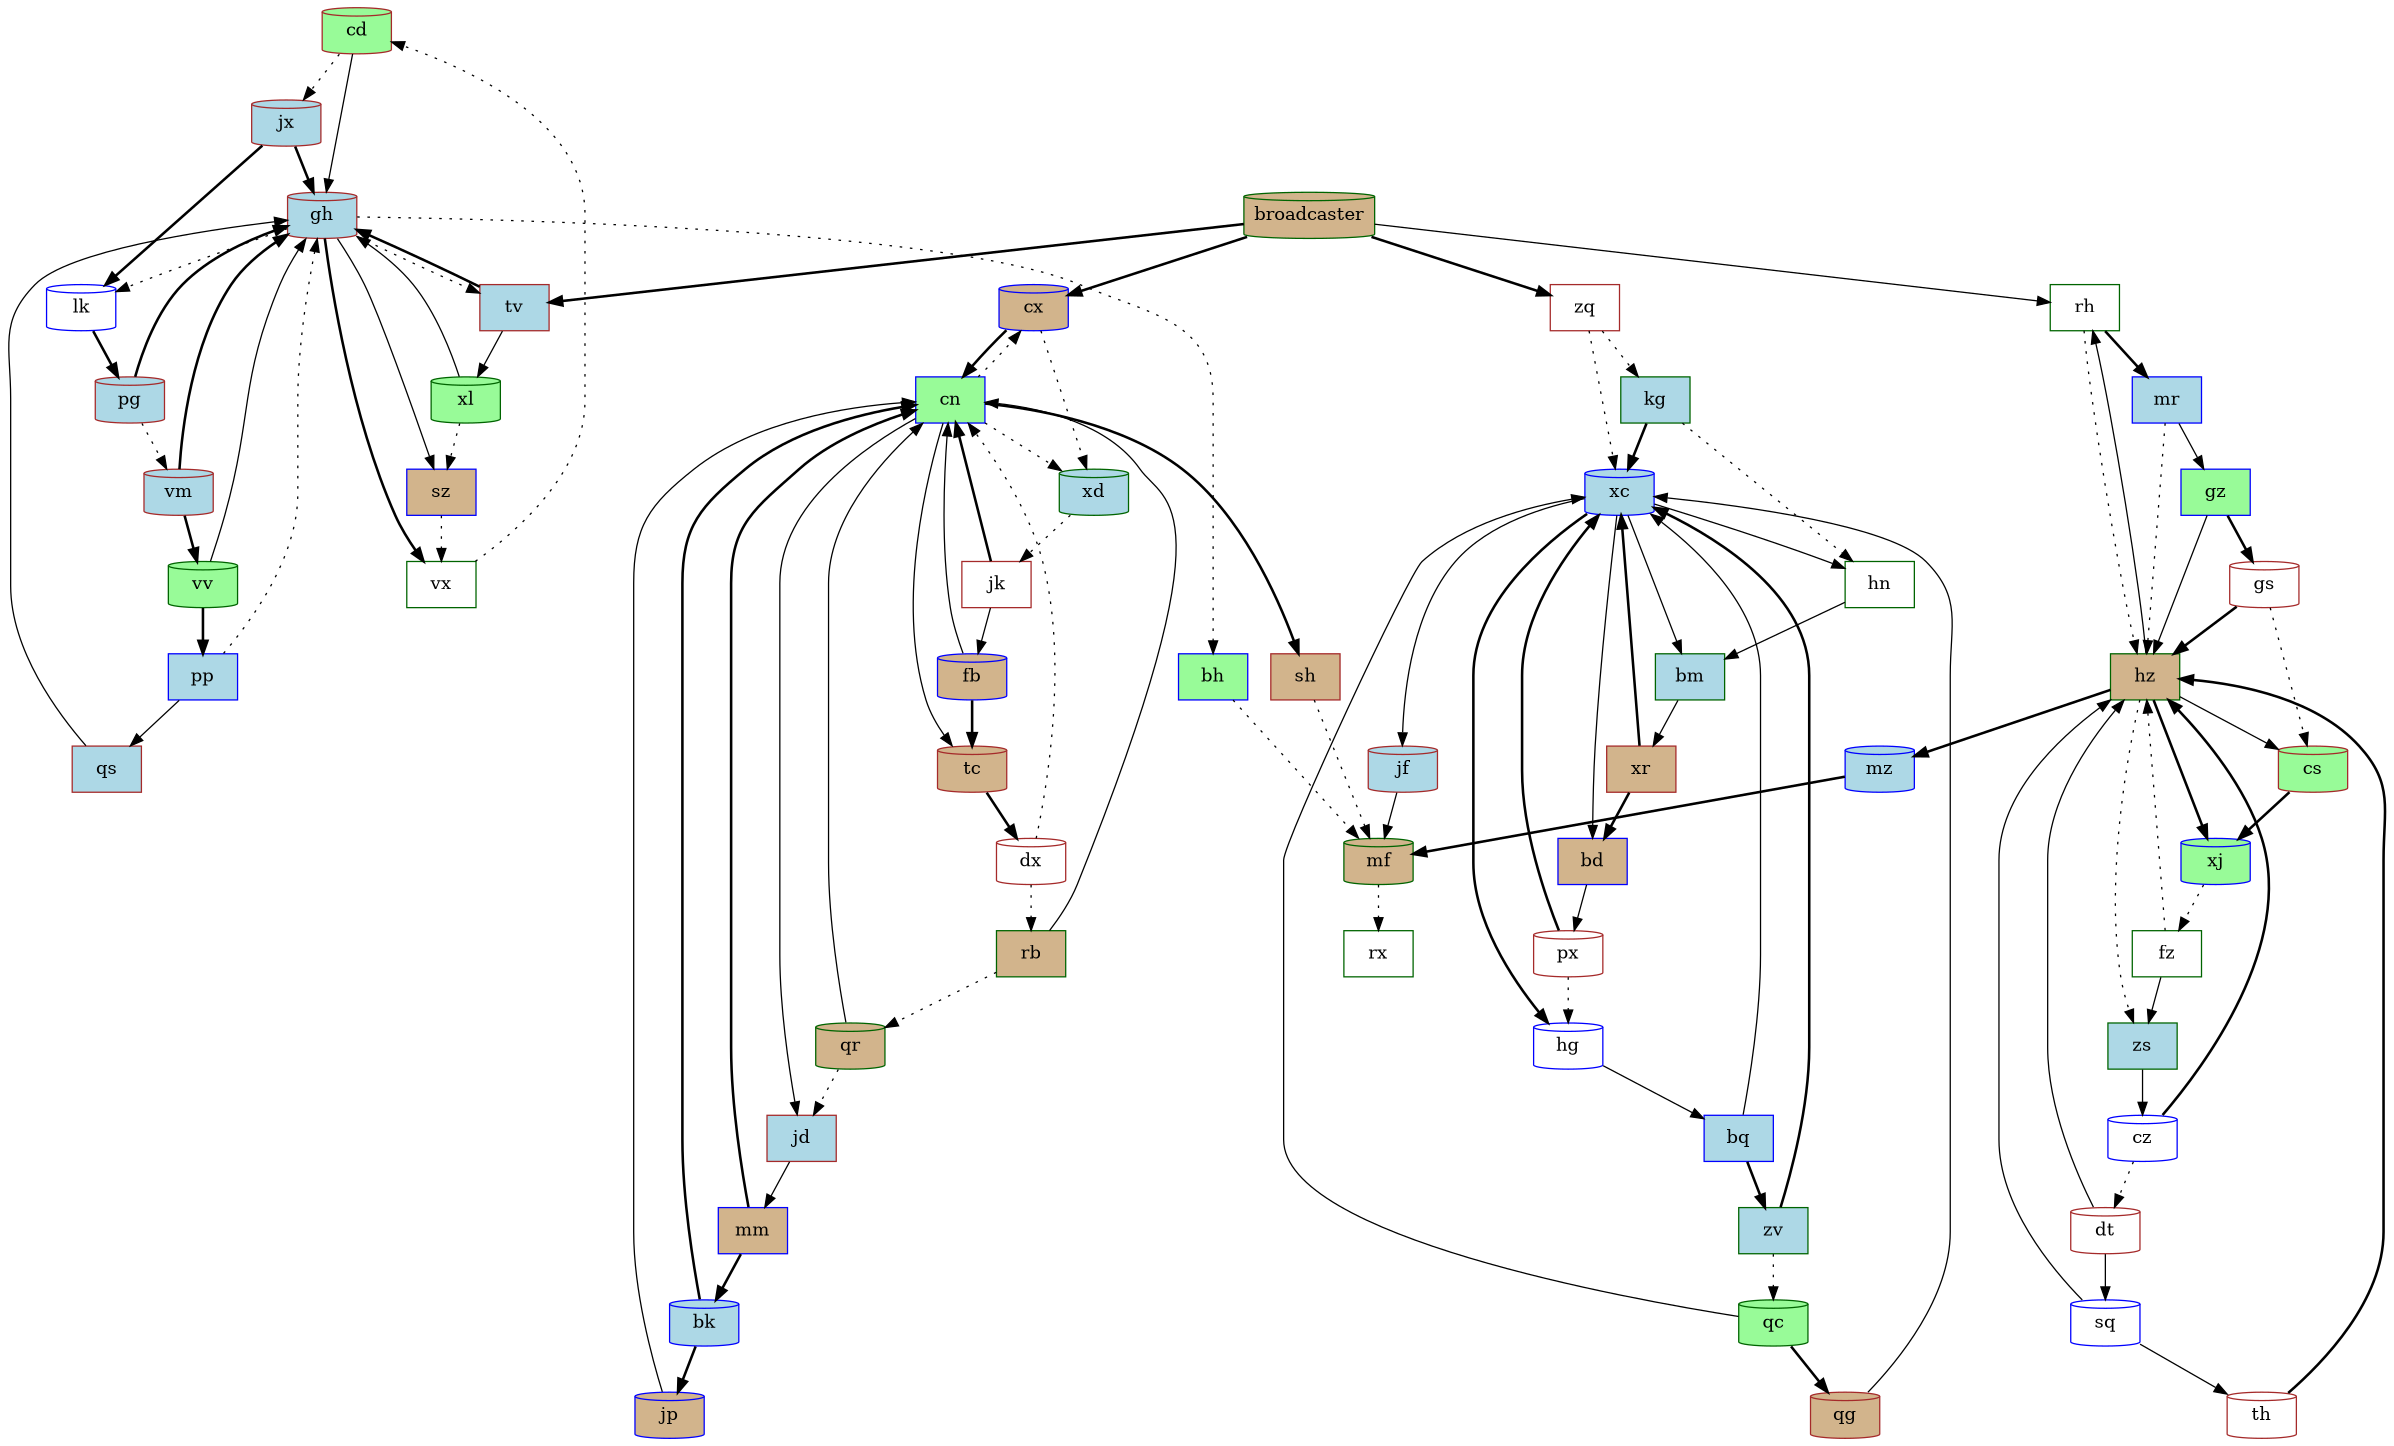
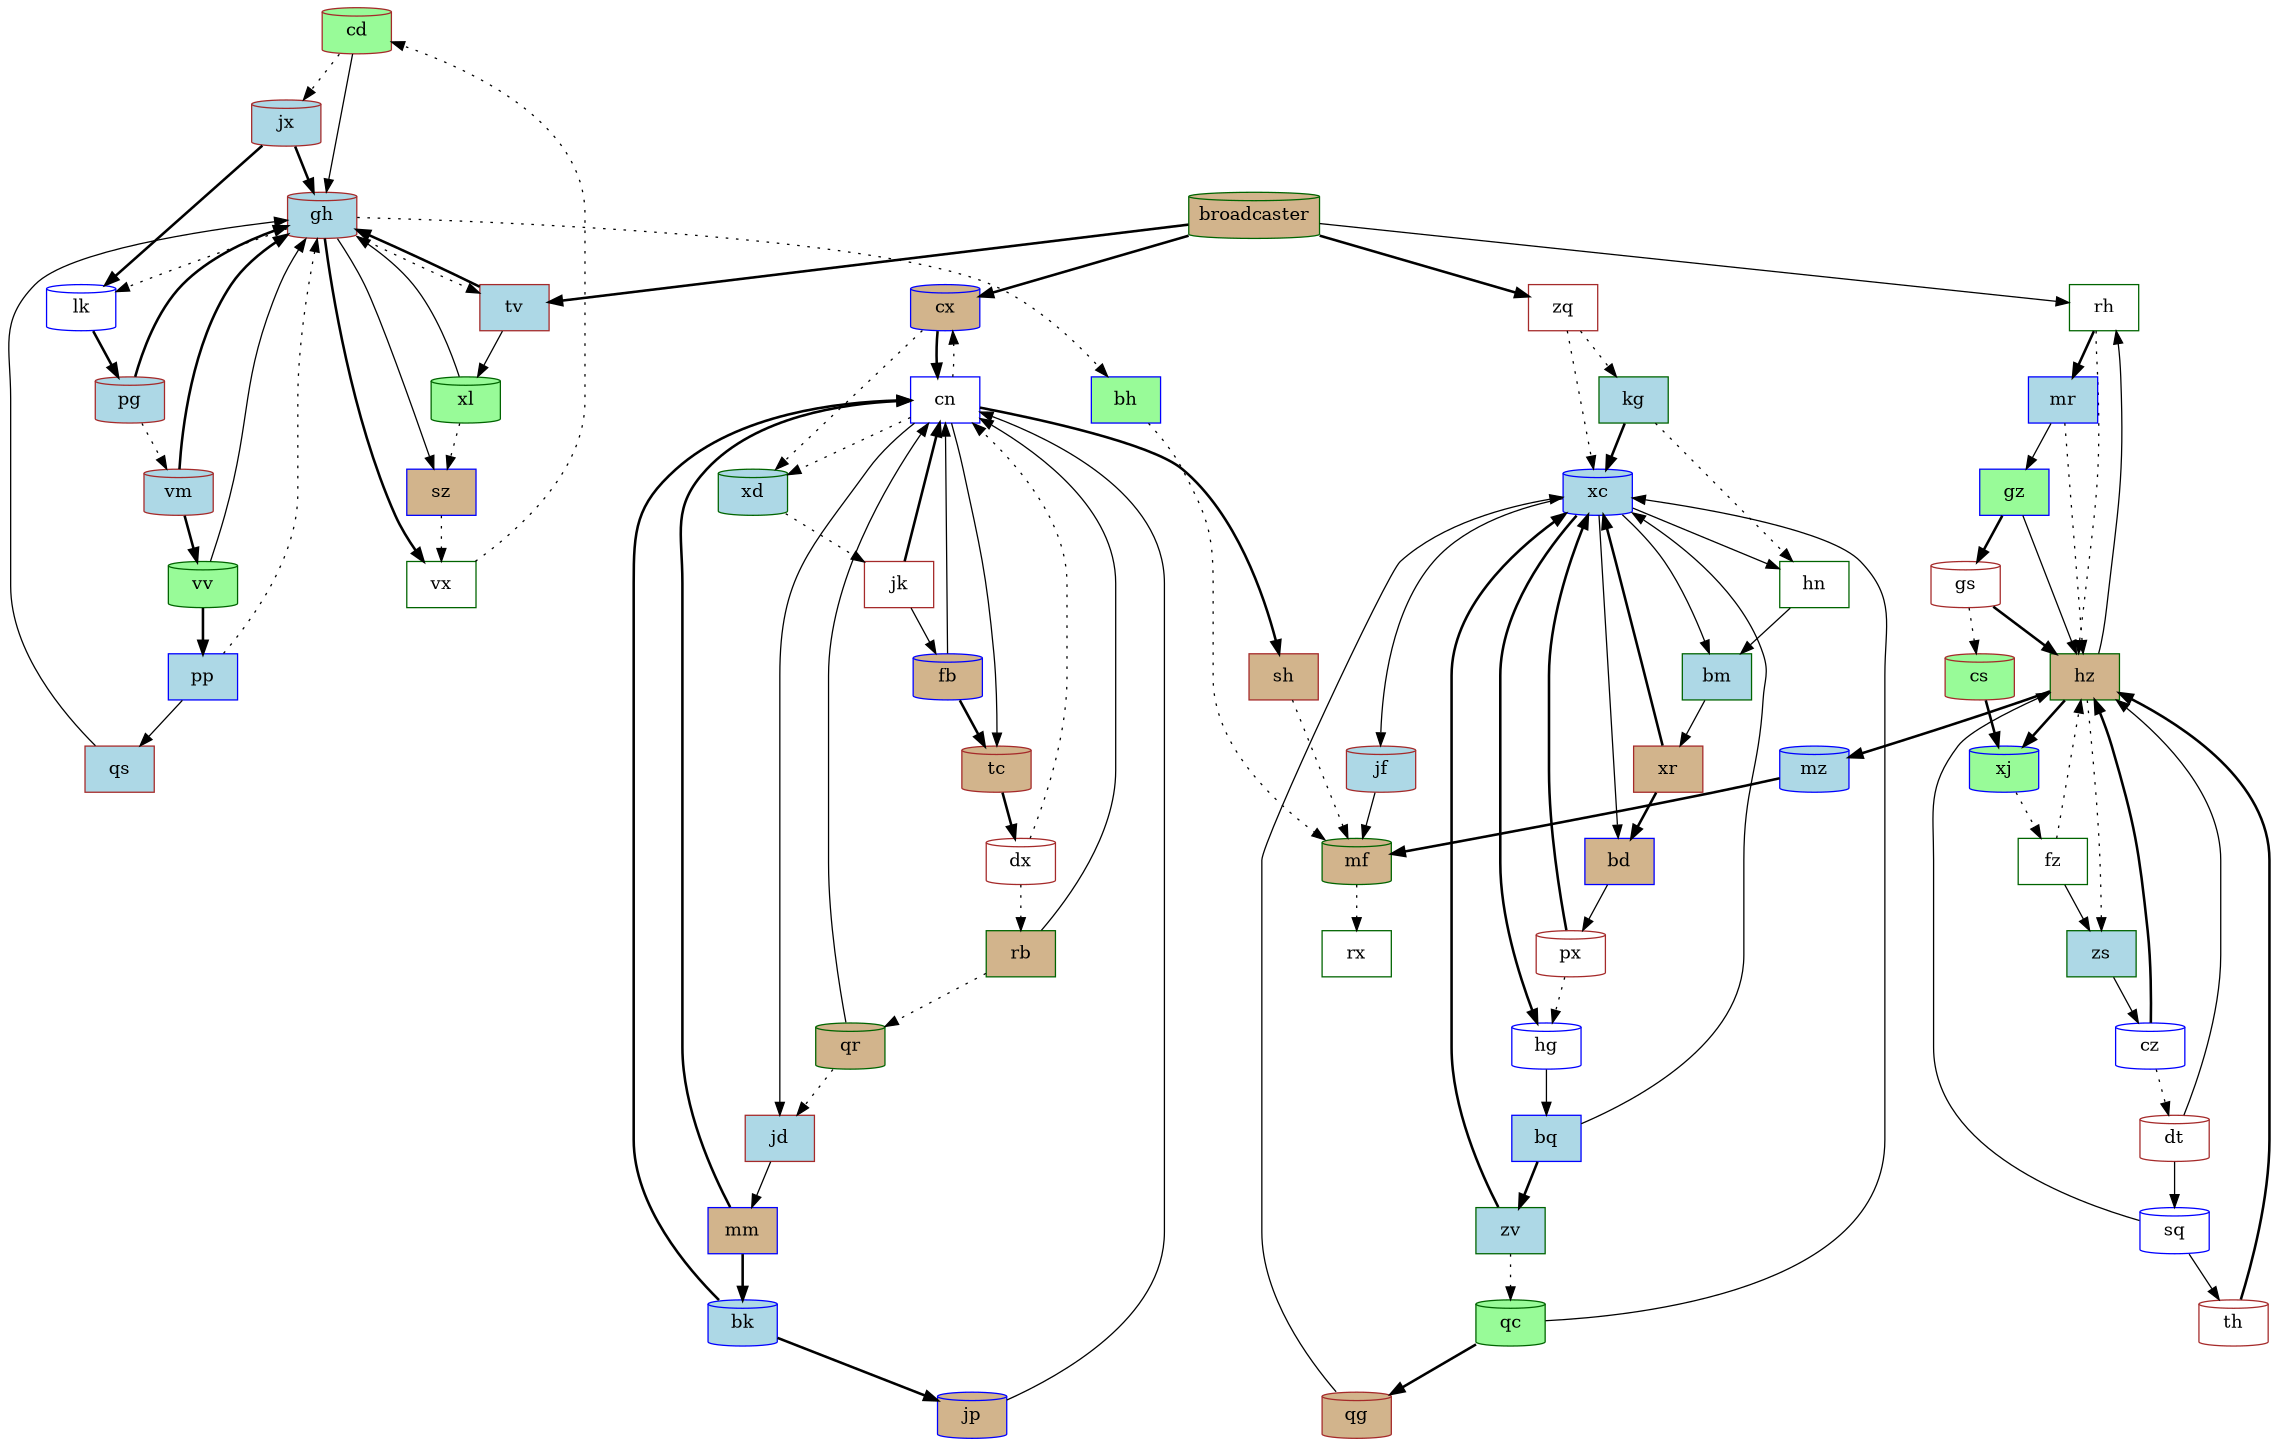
node "cn": fillcolor palegreen -> white
edge "hz" -> "cs": removed
